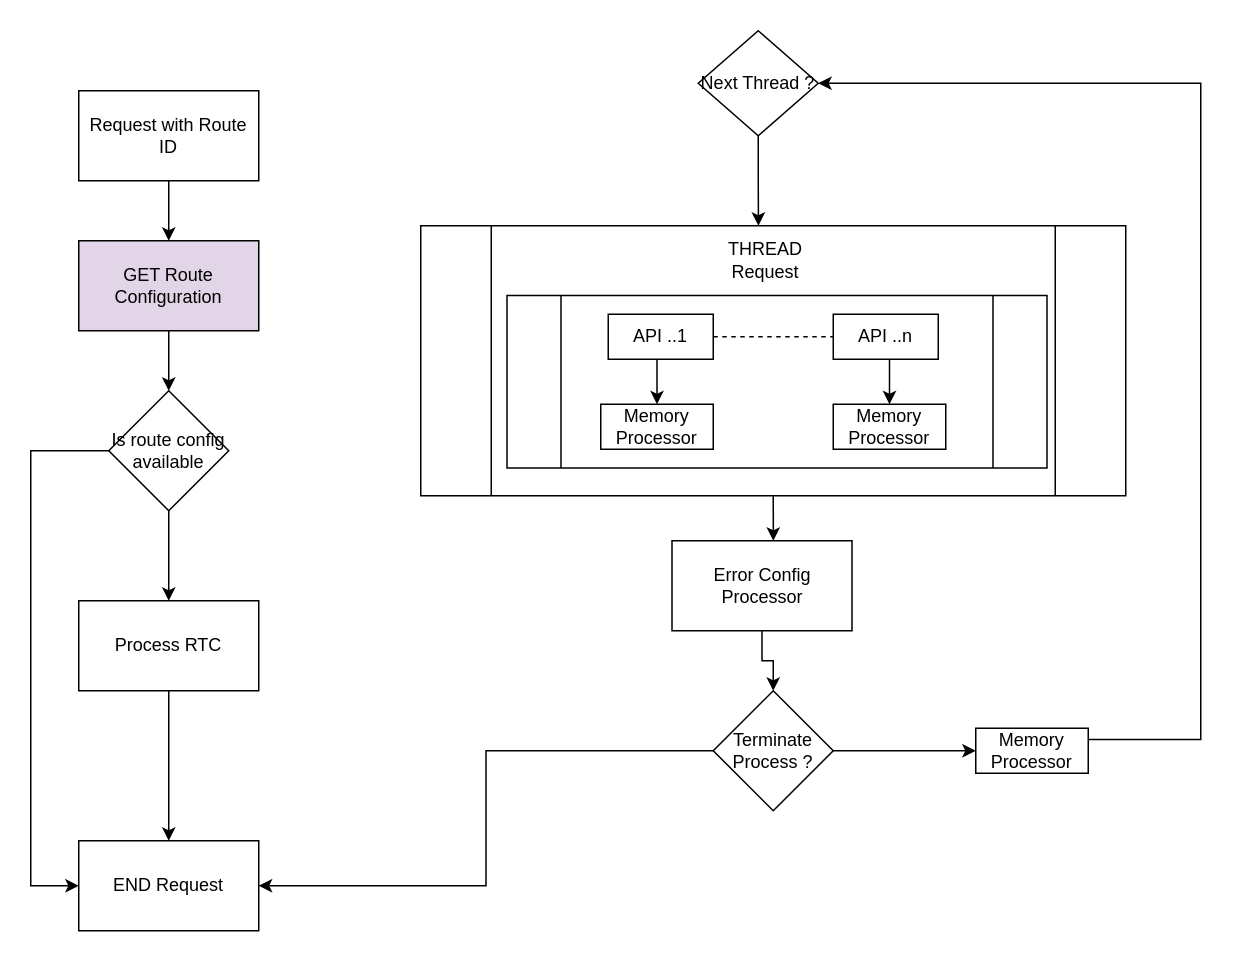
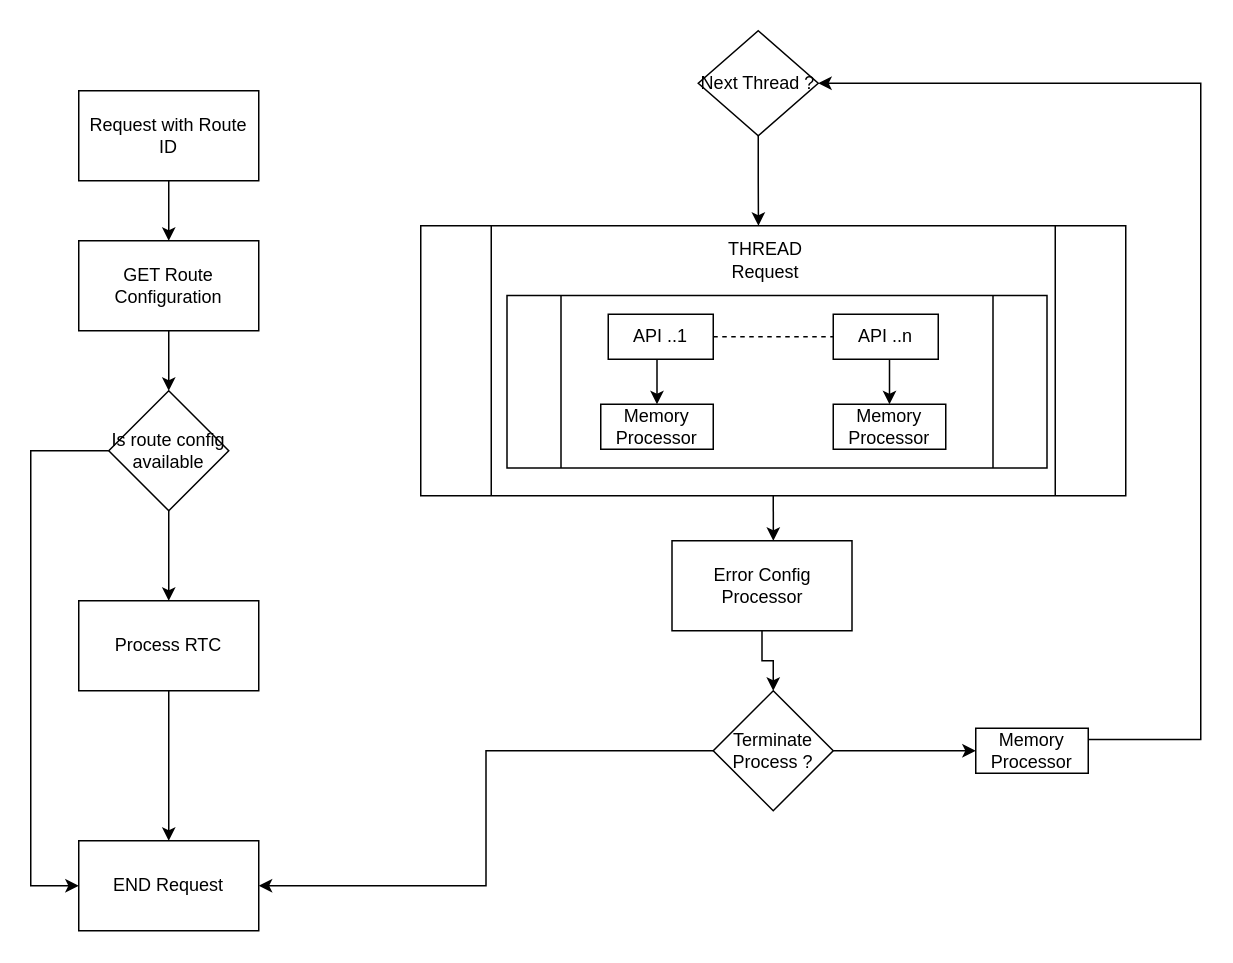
node "GET Route Configuration": fillcolor #e1d5e7 -> #ffffff
